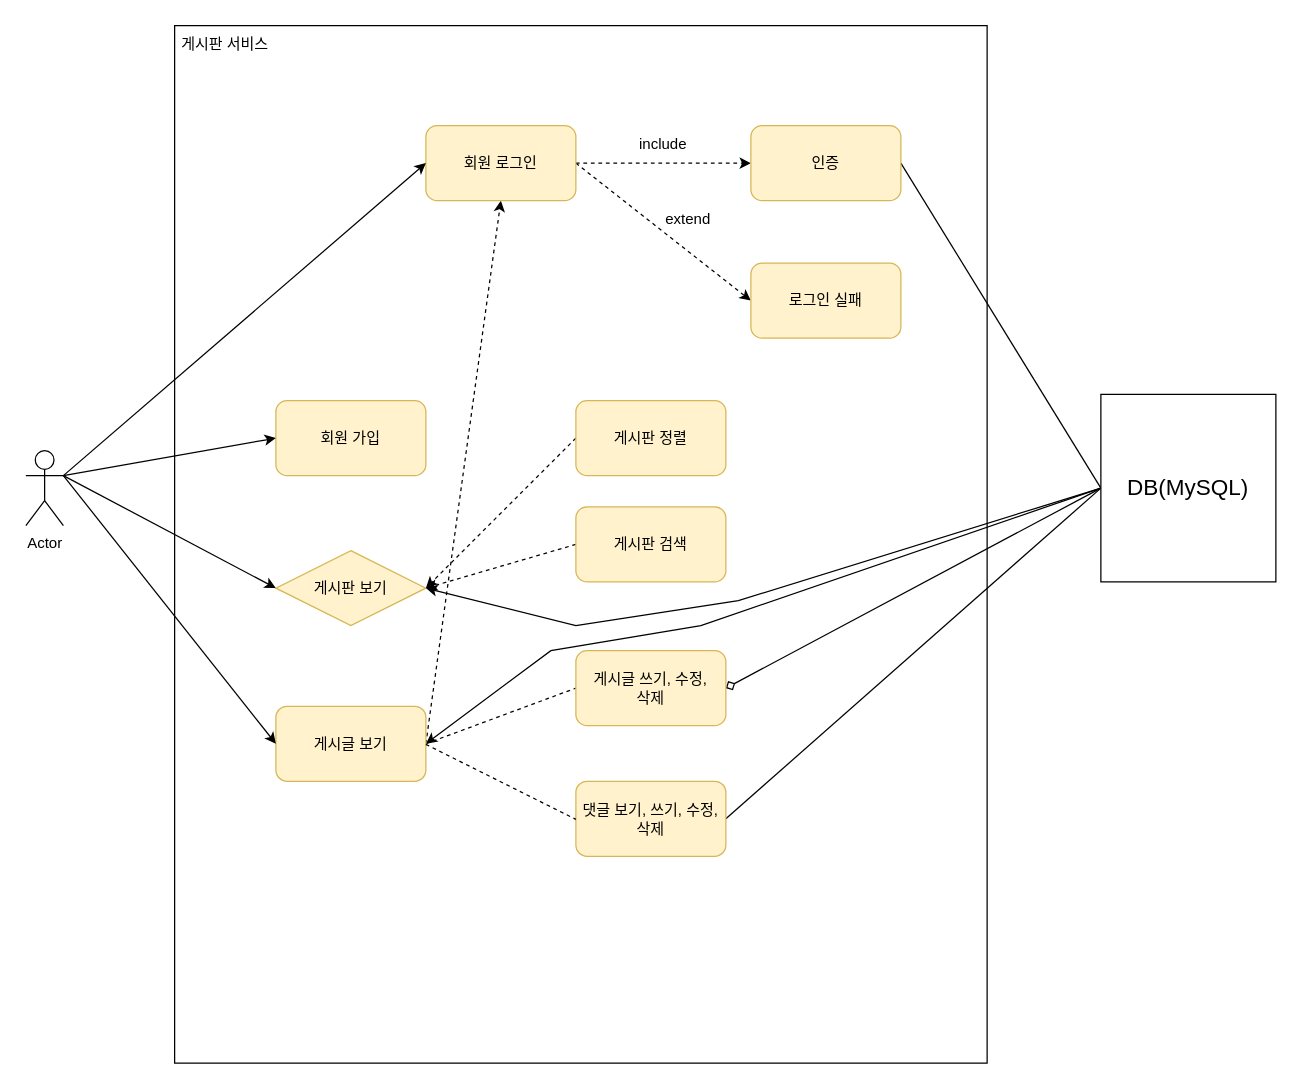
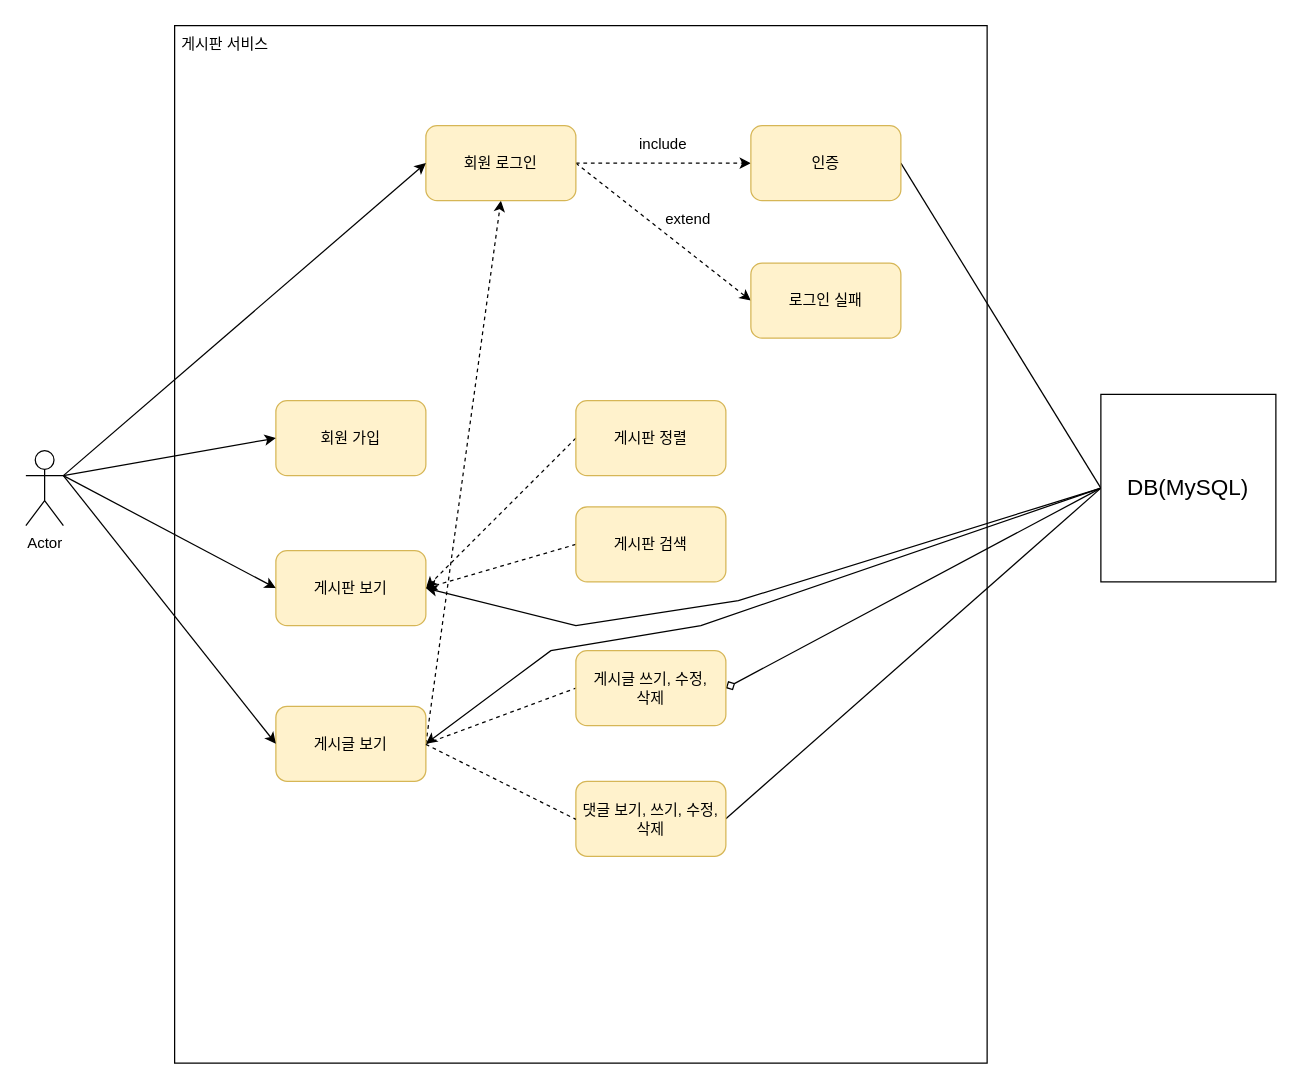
node "게시판 보기": shape diamond -> rounded rectangle
